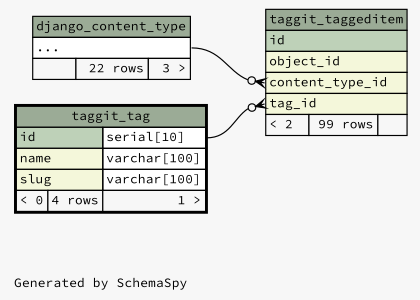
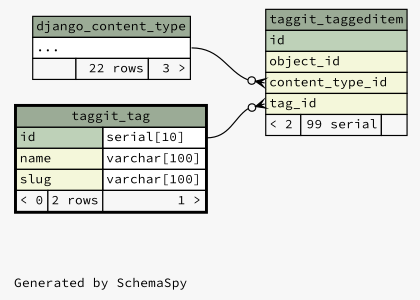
node "taggit_taggeditem": text "99 rows" -> "99 serial"
node "taggit_tag": text "4 rows" -> "2 rows"
